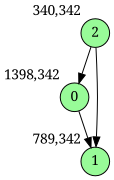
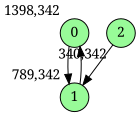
edge "2 340,342" -> "0 1398,342": now "1 789,342" -> "0 1398,342"
